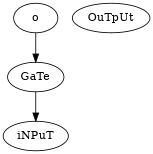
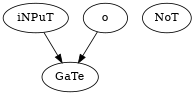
node "OuTpUt": removed
node "NoT": added
edge "GaTe" -> "iNPuT": reversed
